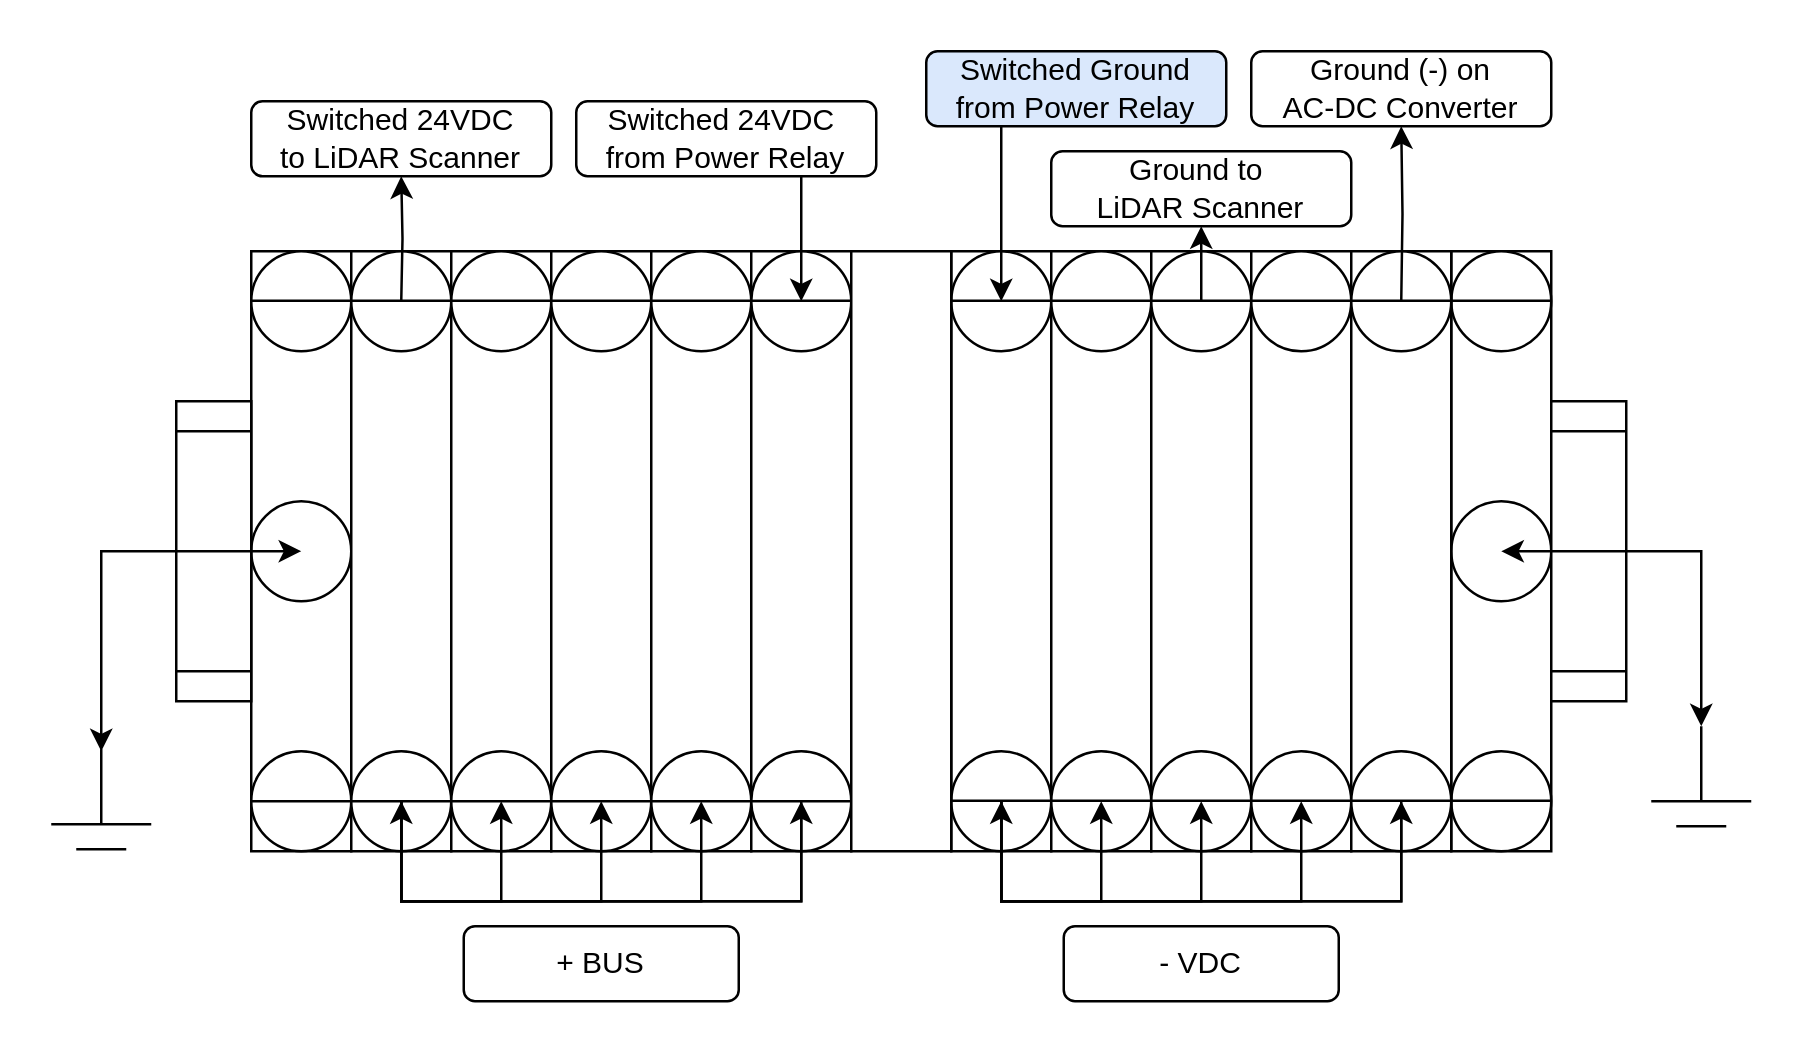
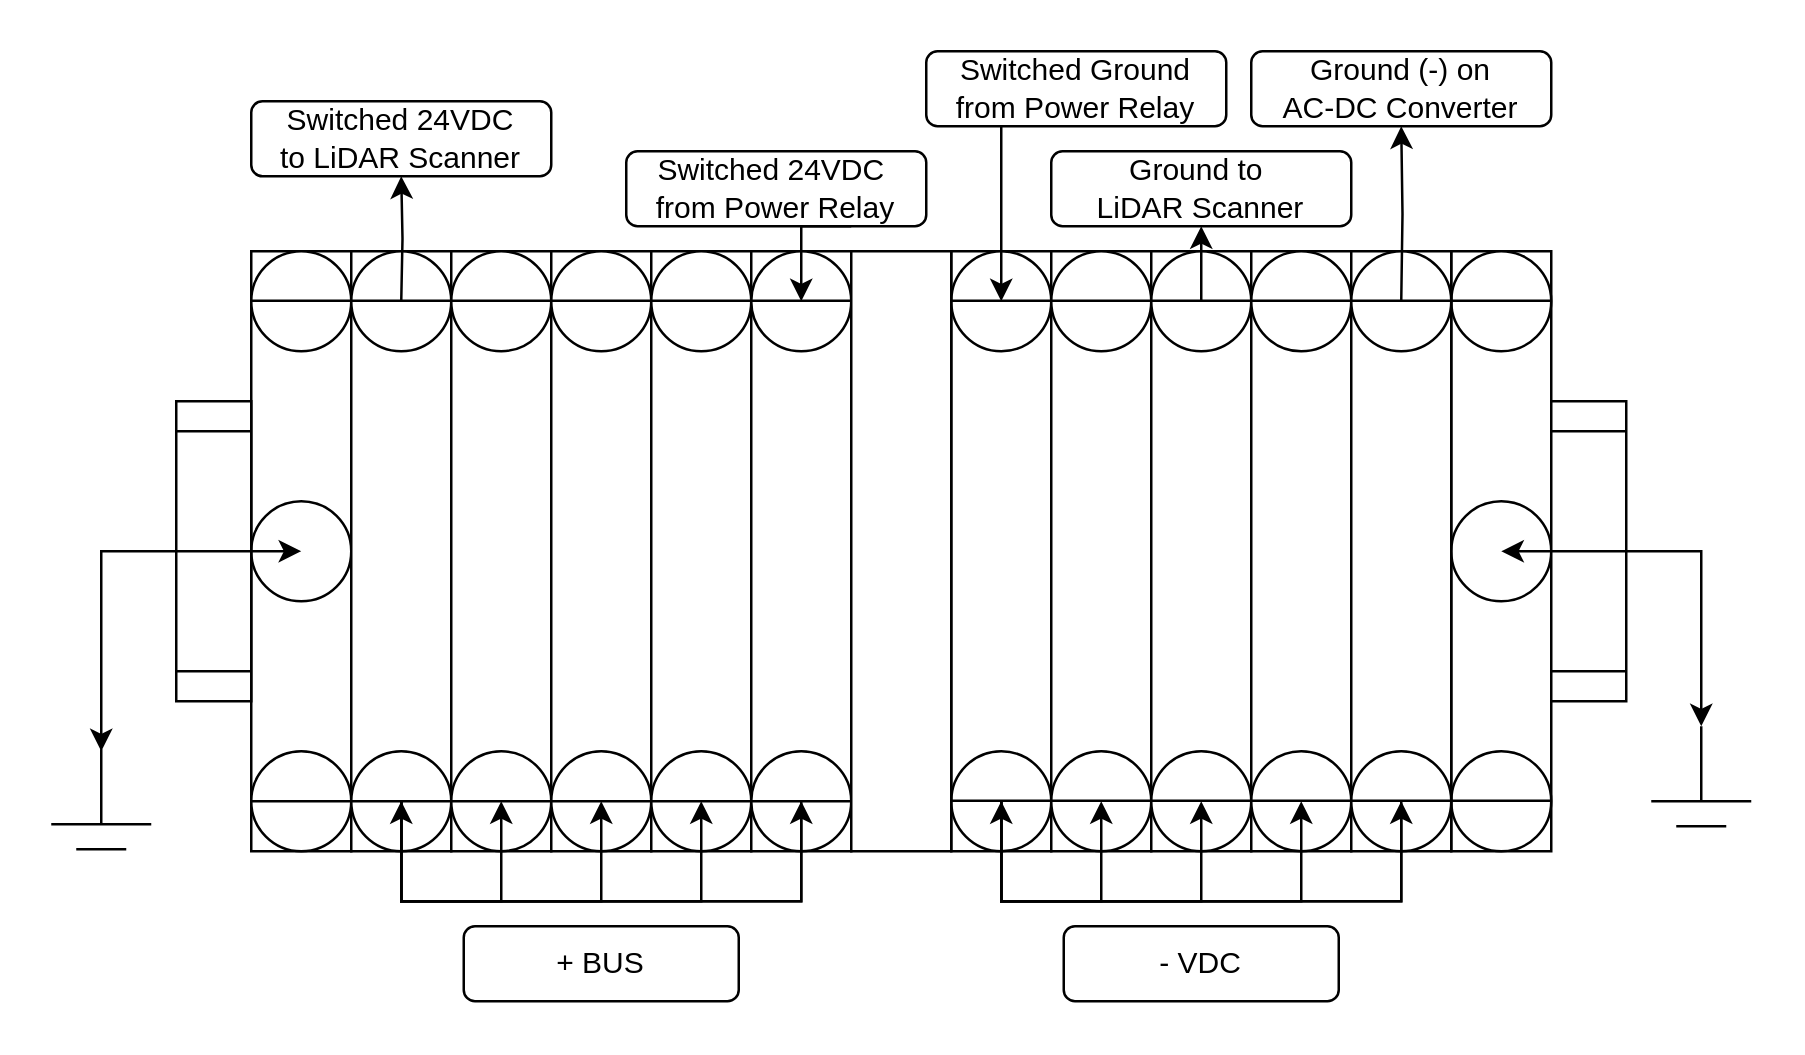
node "Switched Ground from Power Relay": fillcolor #dae8fc -> #ffffff
node "Switched 24VDC from Power Relay": moved (726, 139) -> (776, 189)
